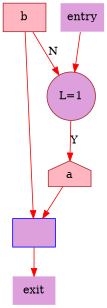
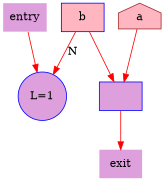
node "b": color brown -> blue
node "L=1": color brown -> blue
edge "L=1" -> "a": removed, label "Y"
